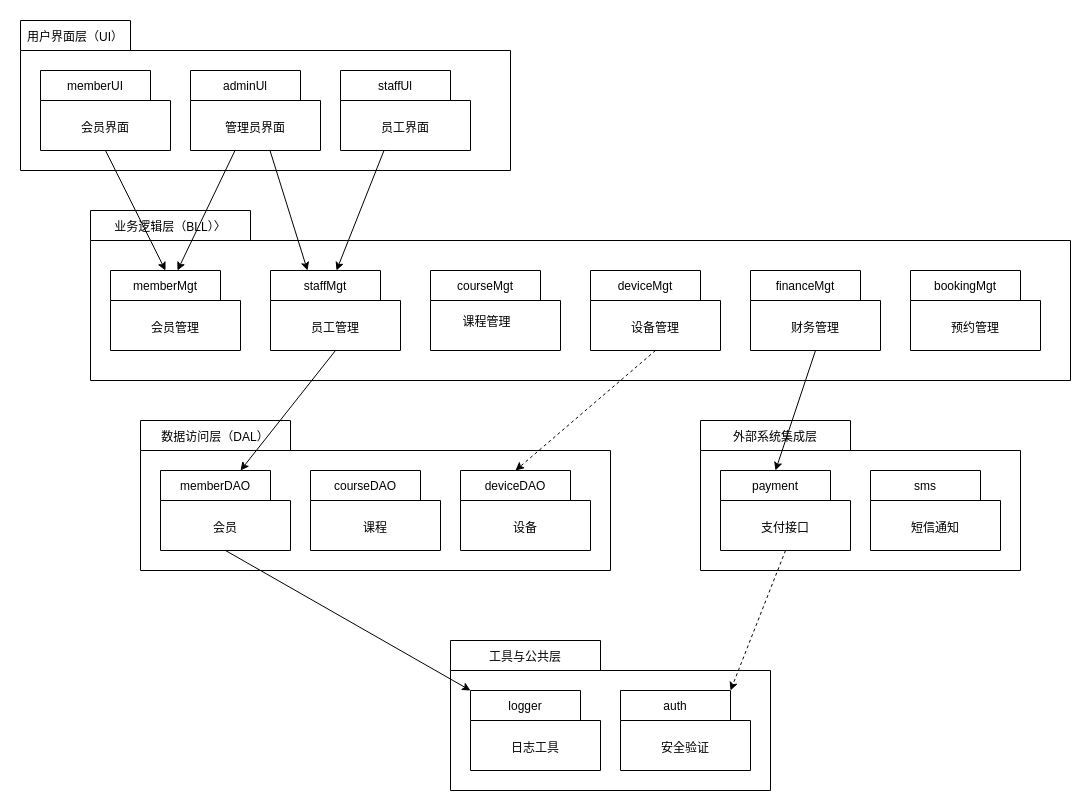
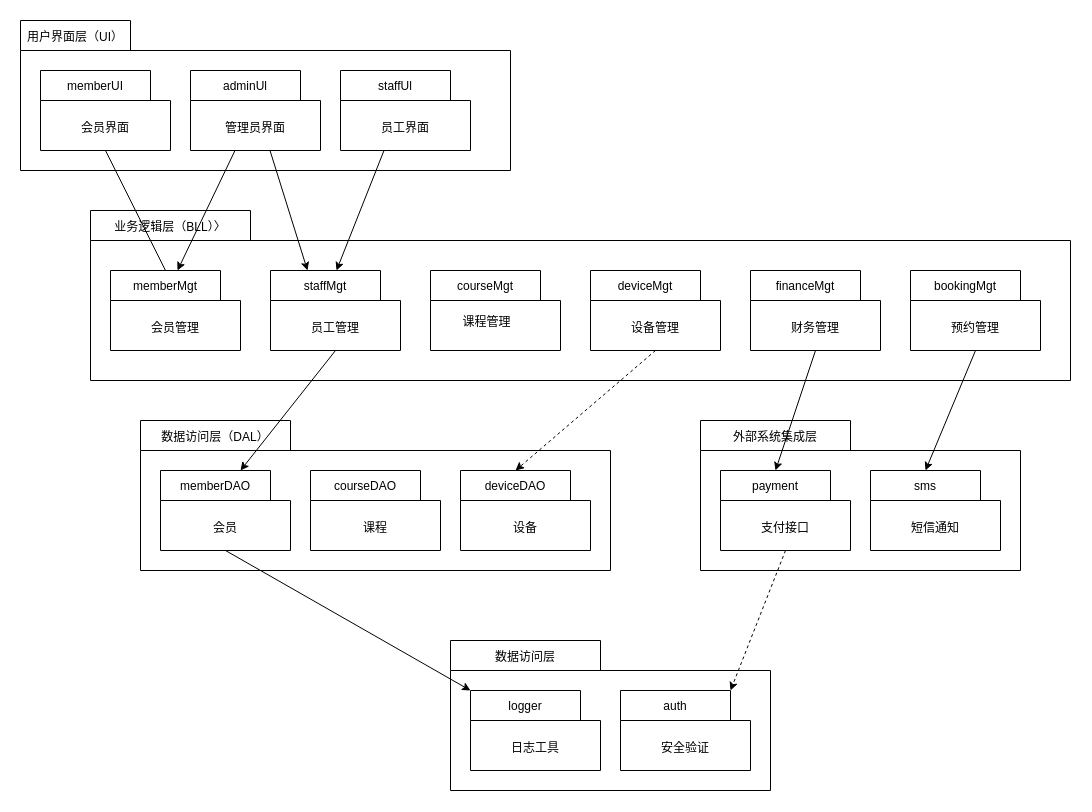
edge "memberUI" -> "memberMgt": arrowhead classic -> none
edge "bookingMgt" -> "sms": added
node "工具与公共层": label "工具与公共层" -> "数据访问层"
